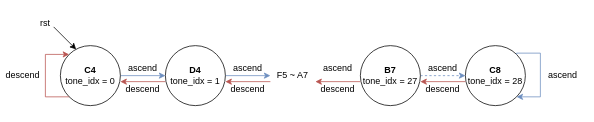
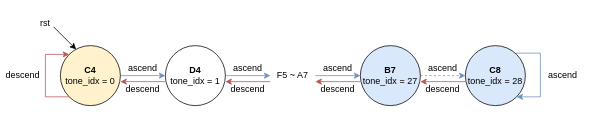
node "C4 tone_idx = 0": fillcolor #ffffff -> #fff2cc
edge "F5 ~ A7" -> "B7 tone_idx = 27": added
node "B7 tone_idx = 27": fillcolor #ffffff -> #dae8fc
node "C8 tone_idx = 28": fillcolor #ffffff -> #dae8fc
